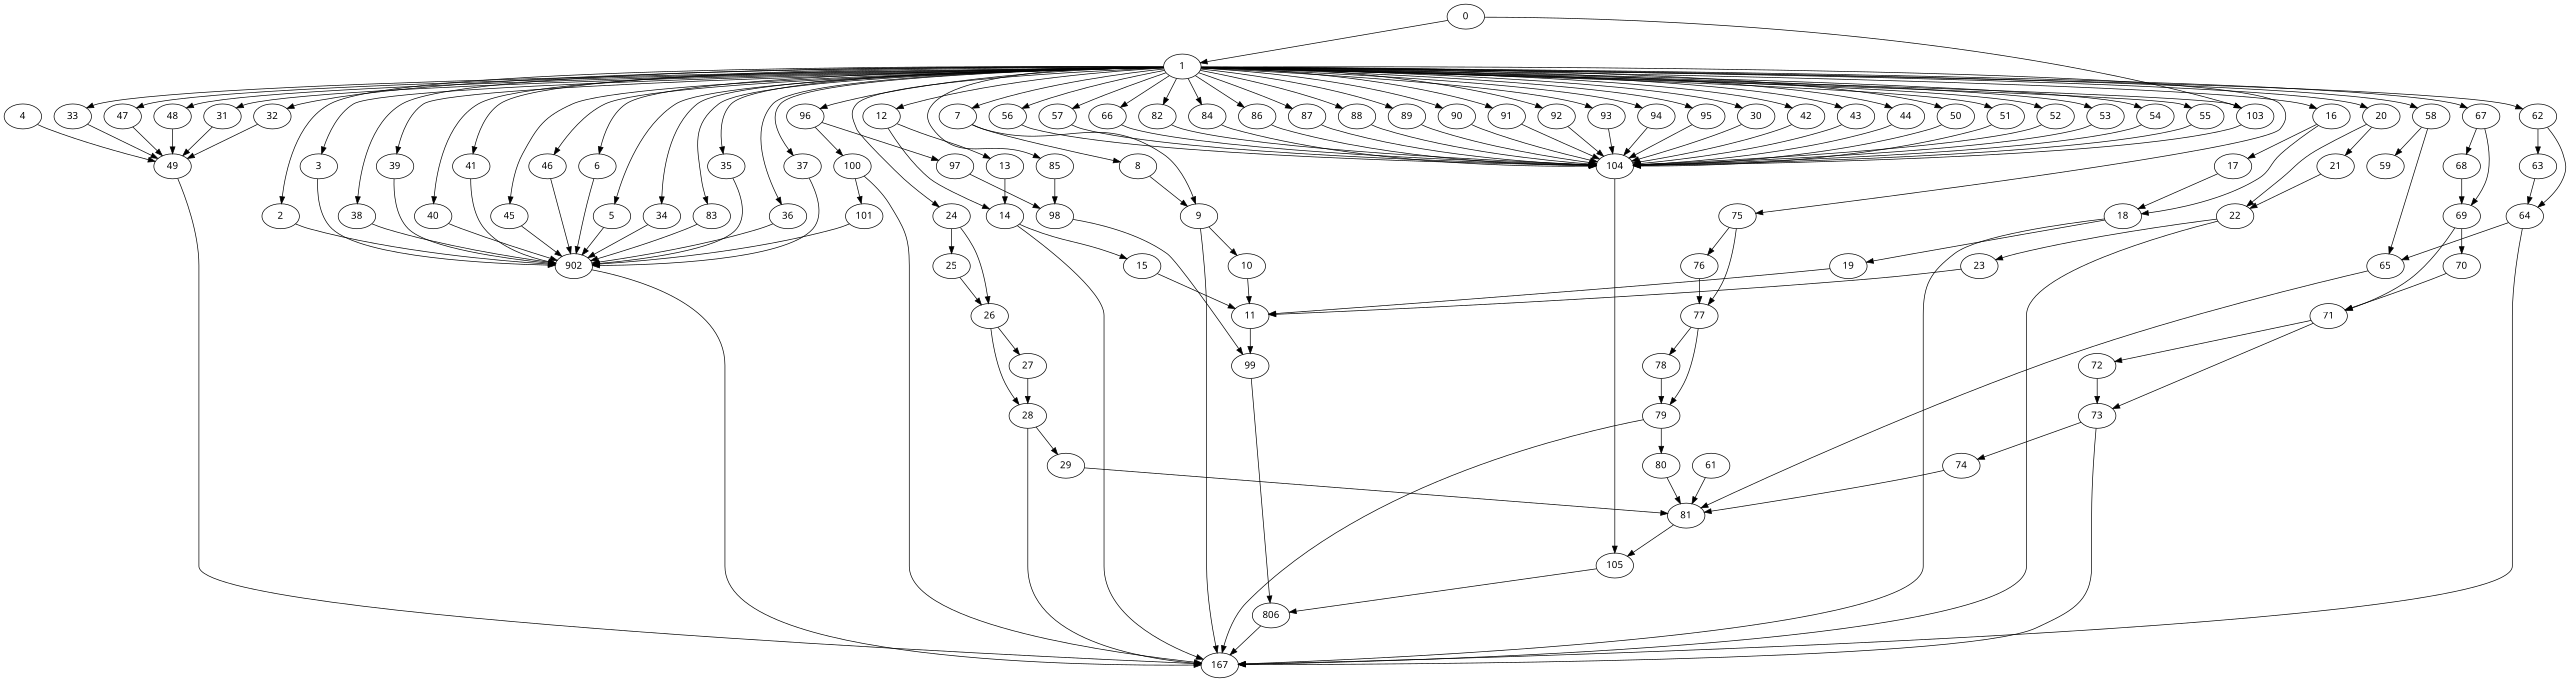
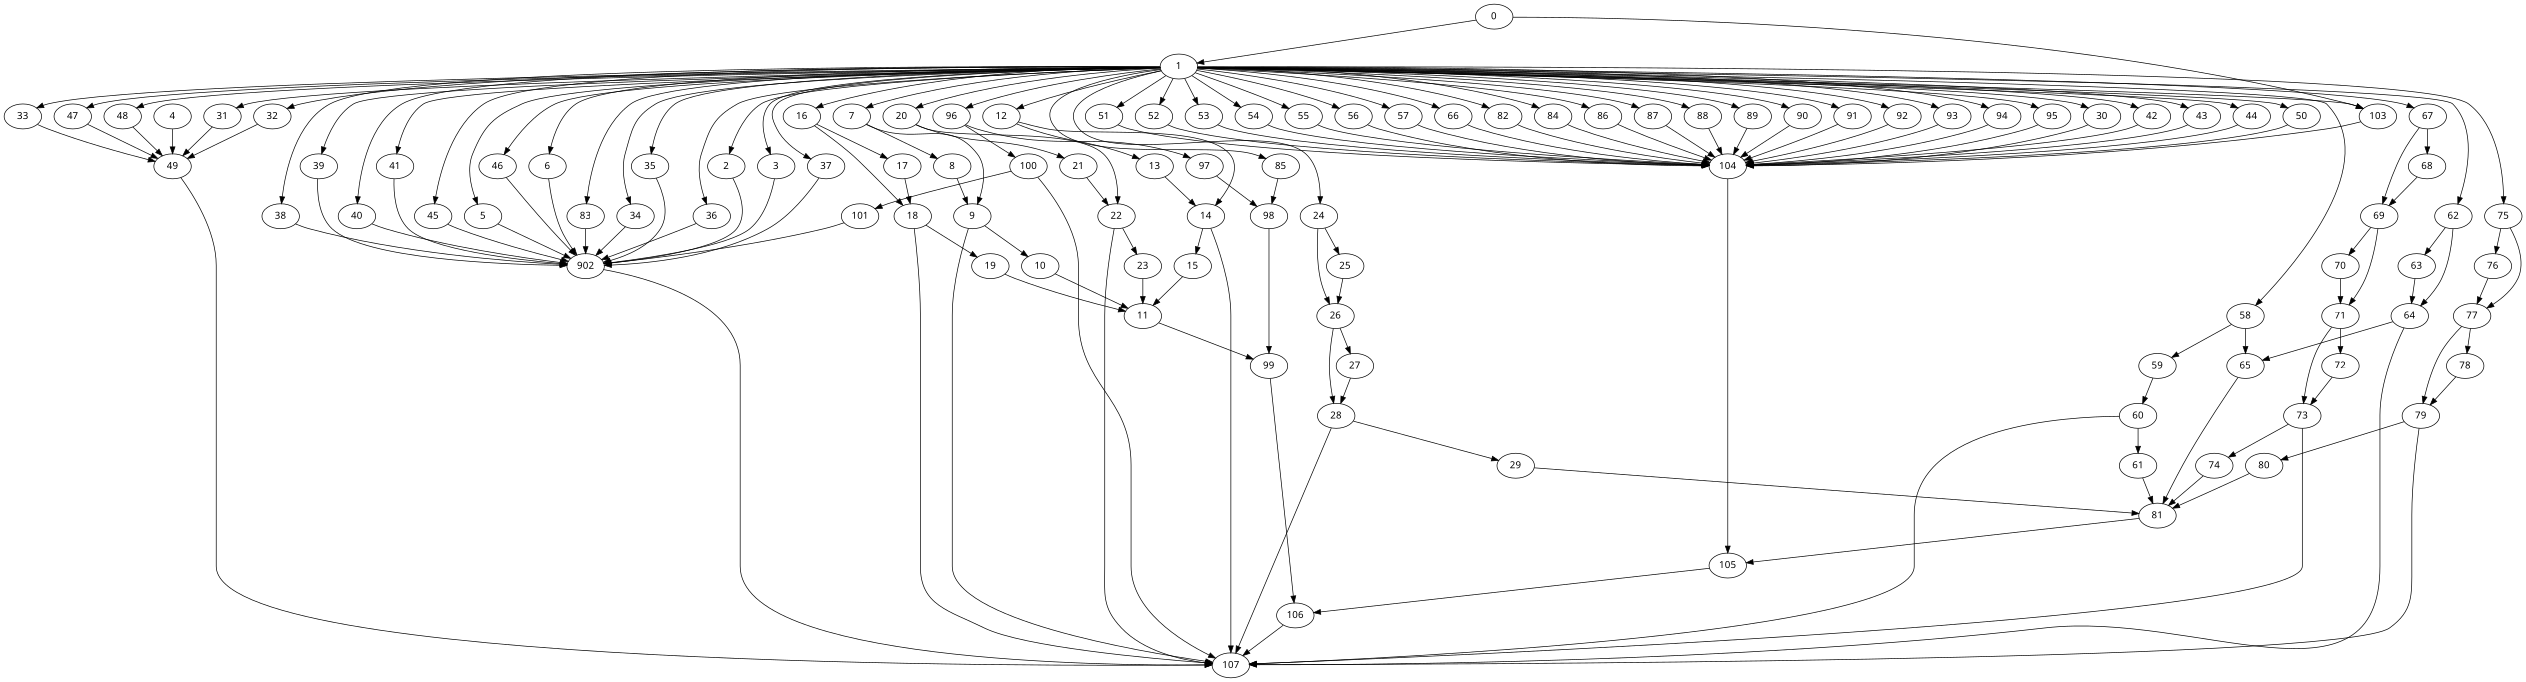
node "60": added
node "806": label "806" -> "106"
node "167": label "167" -> "107"
